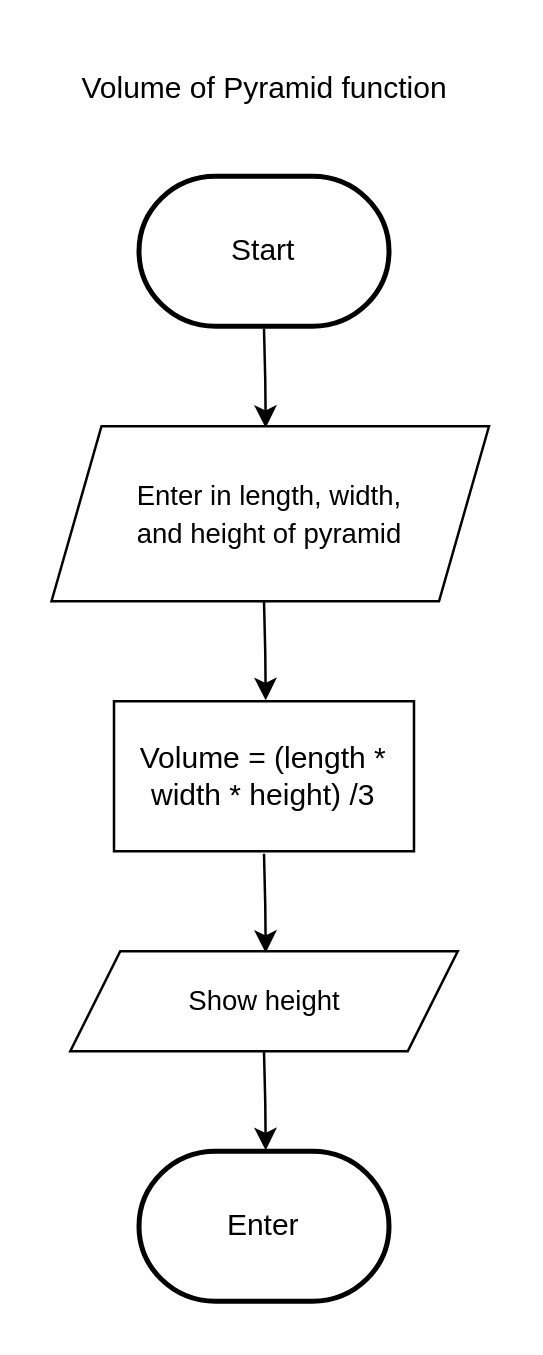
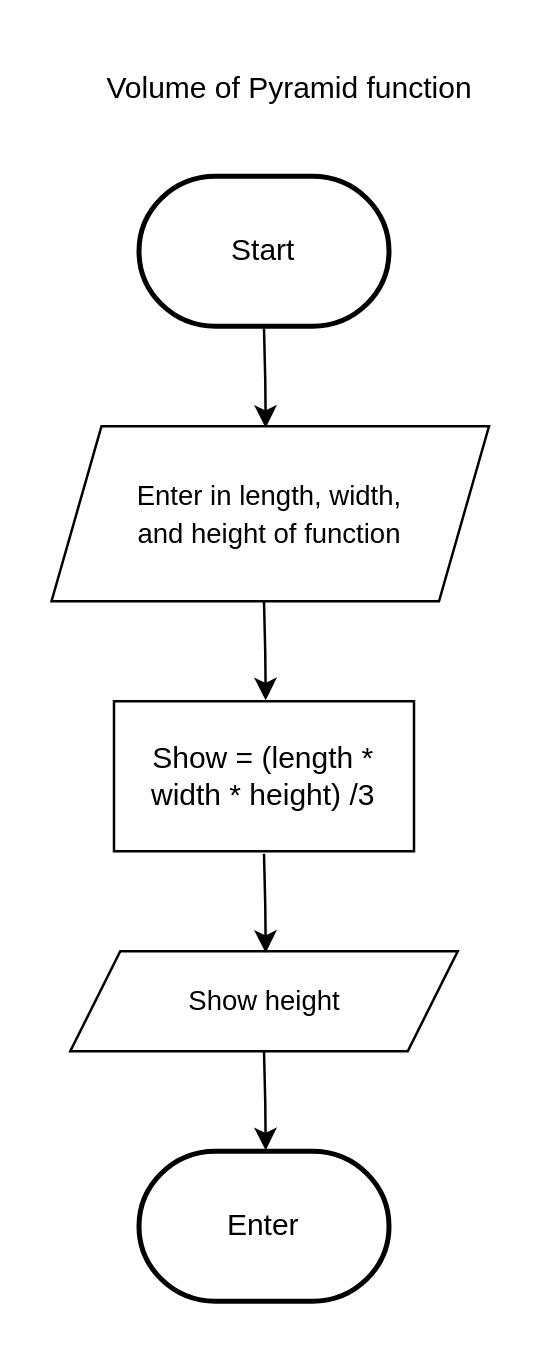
node "Volume of Pyramid function": moved (264, 89) -> (289, 89)
node "Enter in length, width, and height of pyramid": label "Enter in length, width, and height of pyramid" -> "Enter in length, width, and height of function"
node "Volume = (length * width * height) /3": label "Volume = (length * width * height) /3" -> "Show = (length * width * height) /3"
